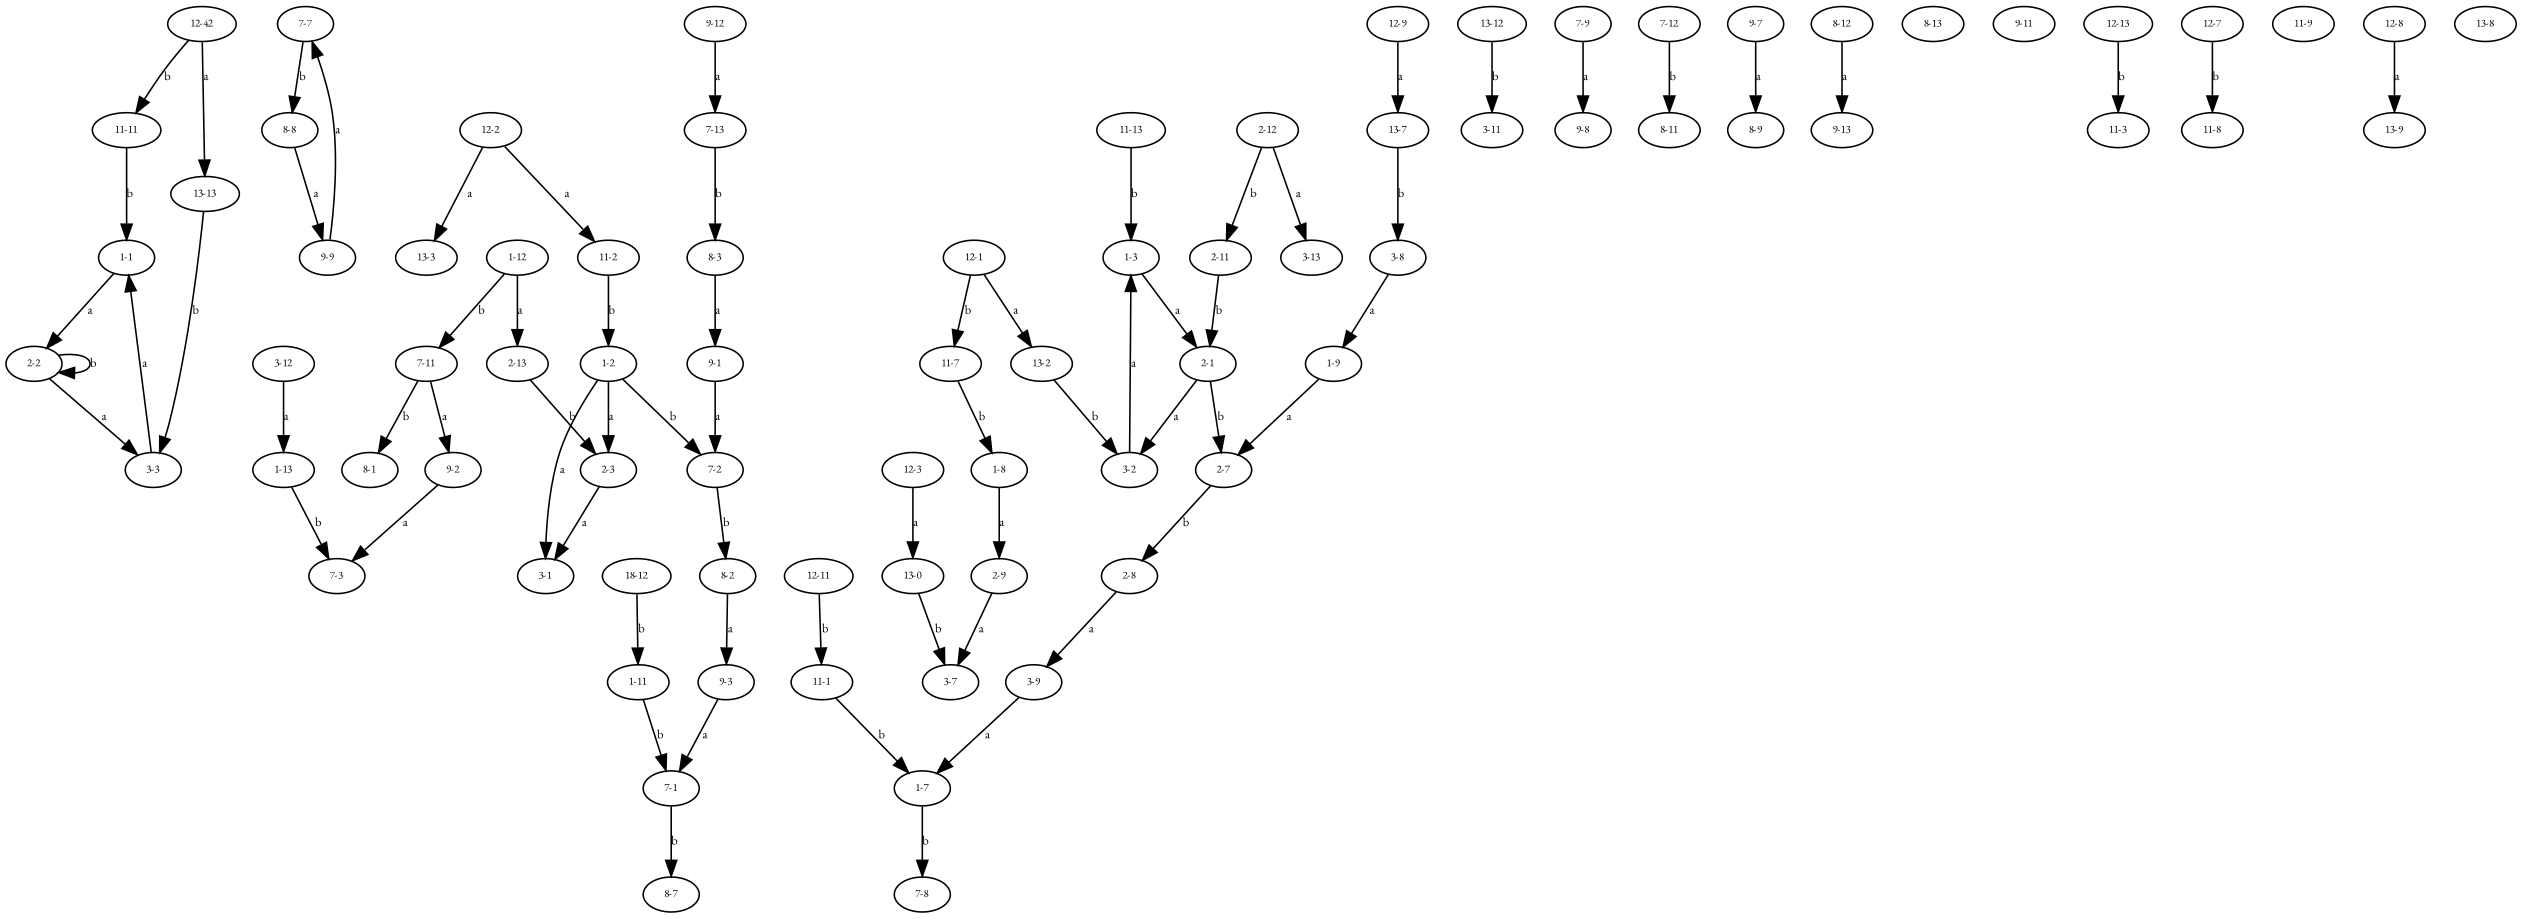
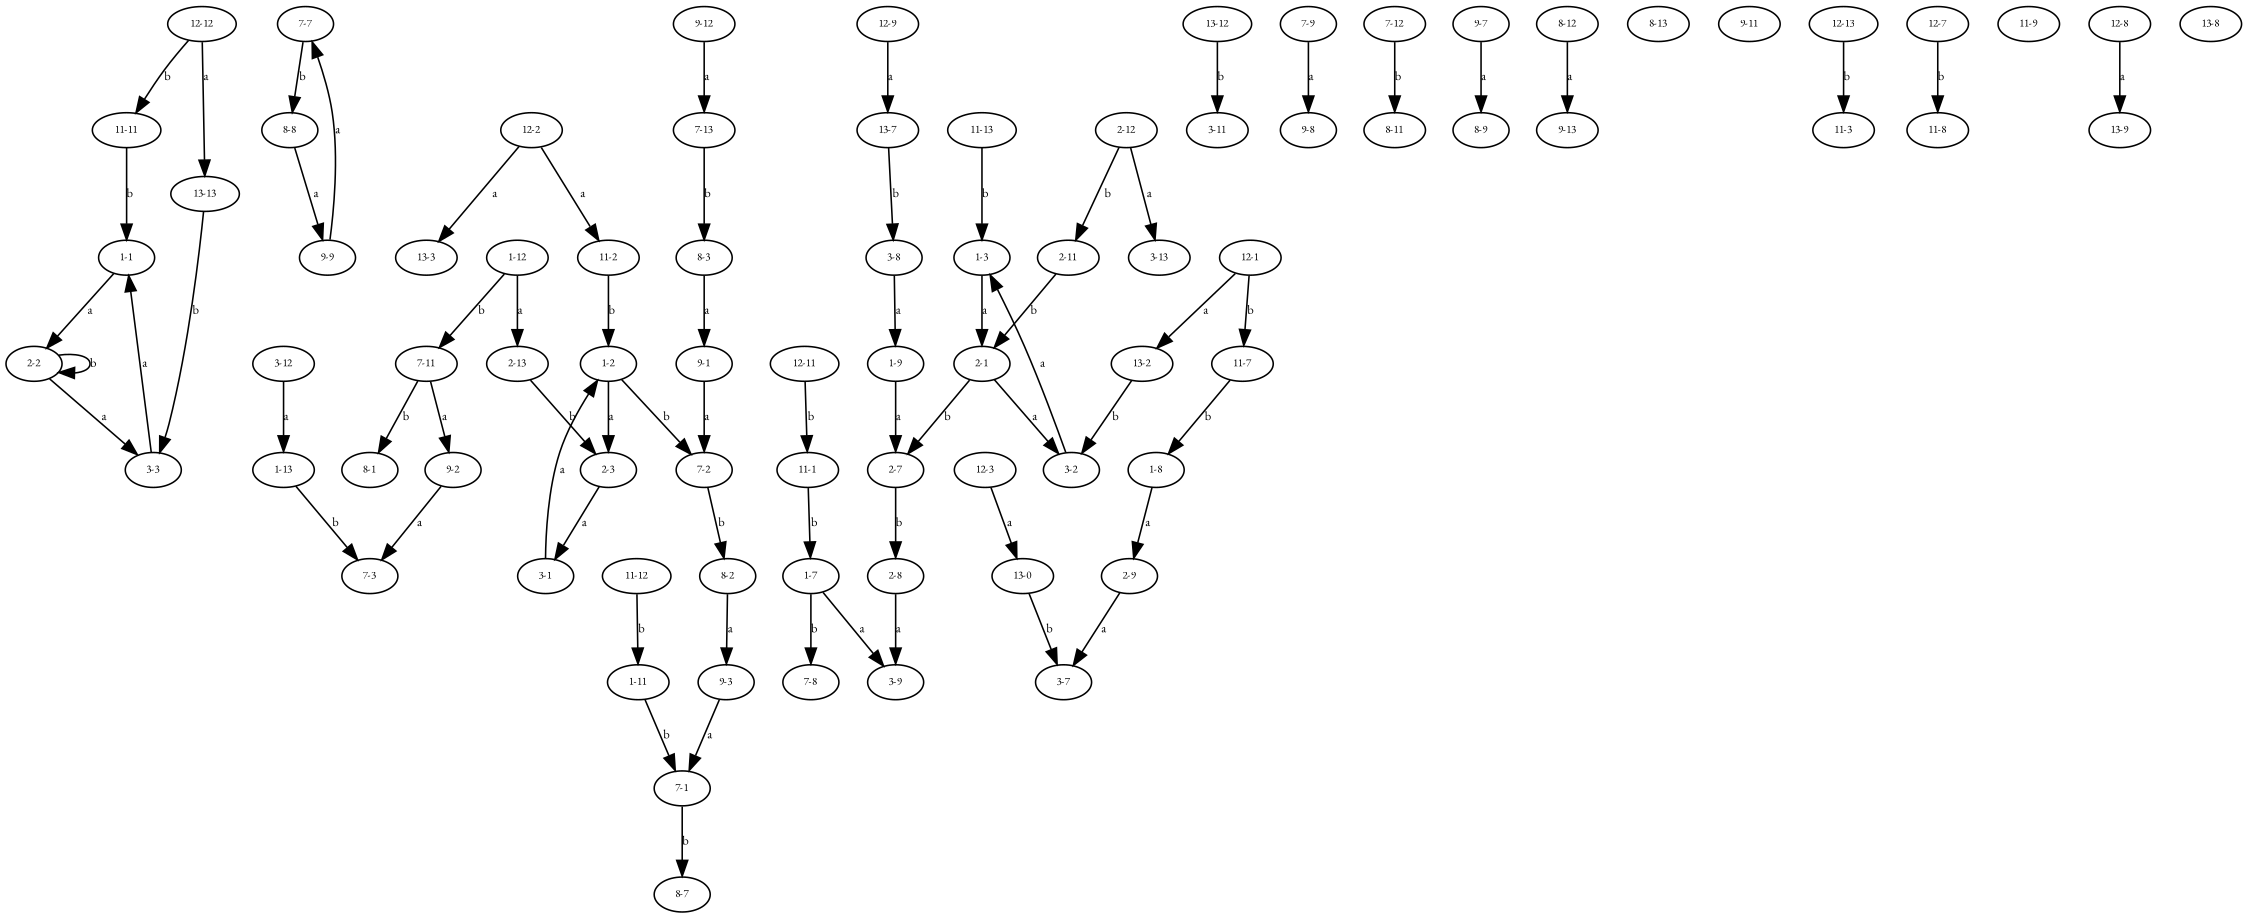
node "12-42": label "12-42" -> "12-12"
edge "1-2" -> "3-1": reversed
node "18-12": label "18-12" -> "11-12"
edge "3-9" -> "1-7": reversed
